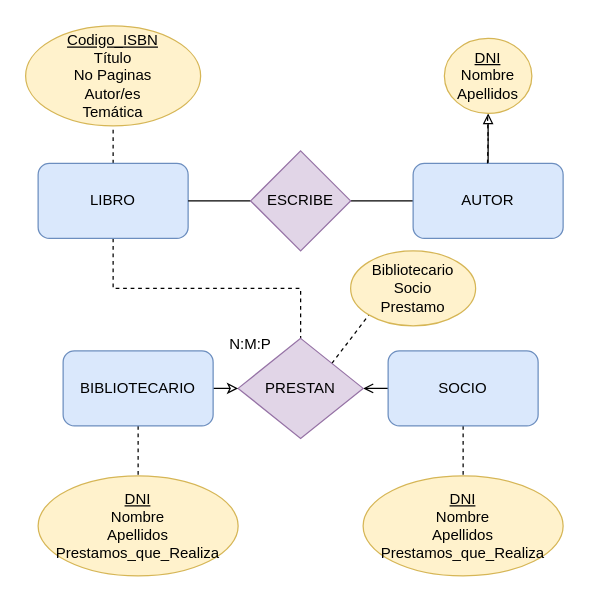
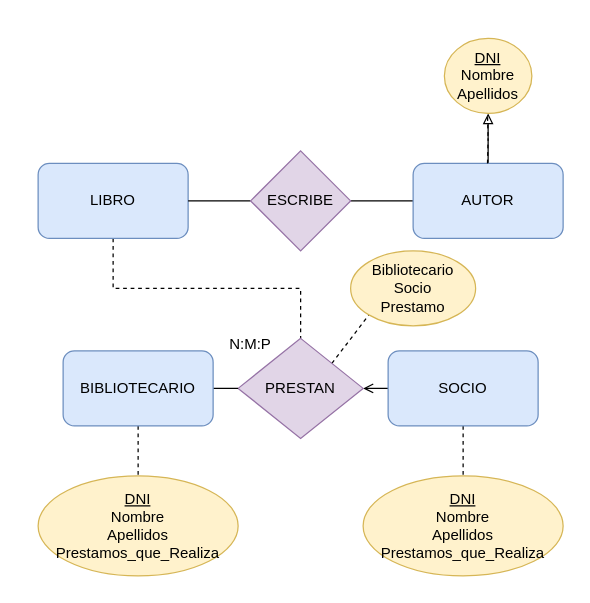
node "Codigo_ISBN Título No Paginas Autor/es Temática": removed
edge "Codigo_ISBN Título No Paginas Autor/es Temática" -- "LIBRO": removed
edge "BIBLIOTECARIO" -> "PRESTAN": arrowhead classic -> none
